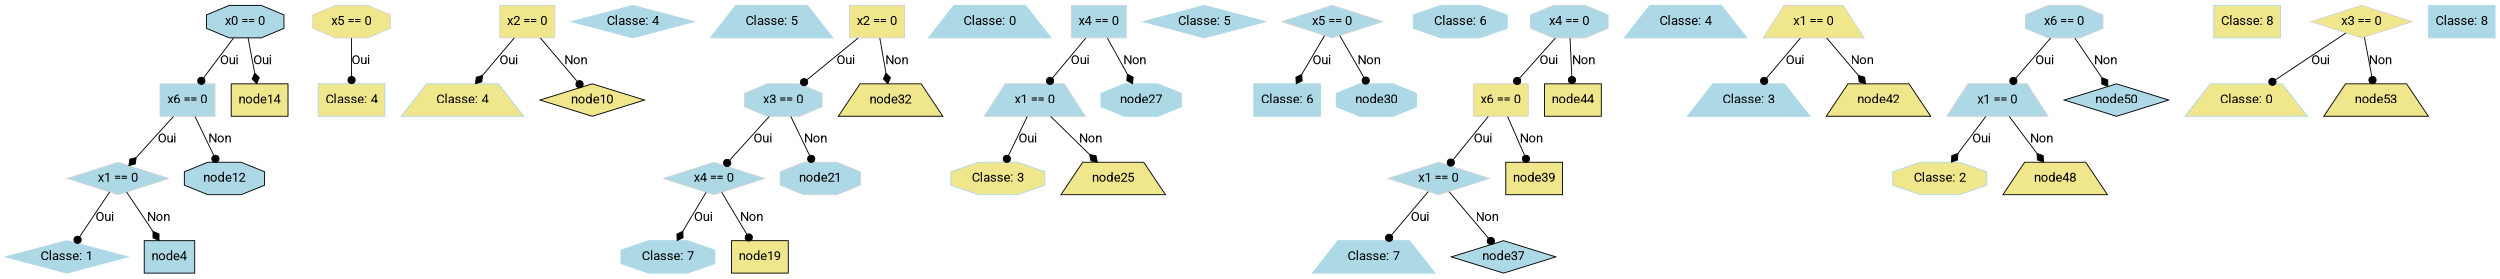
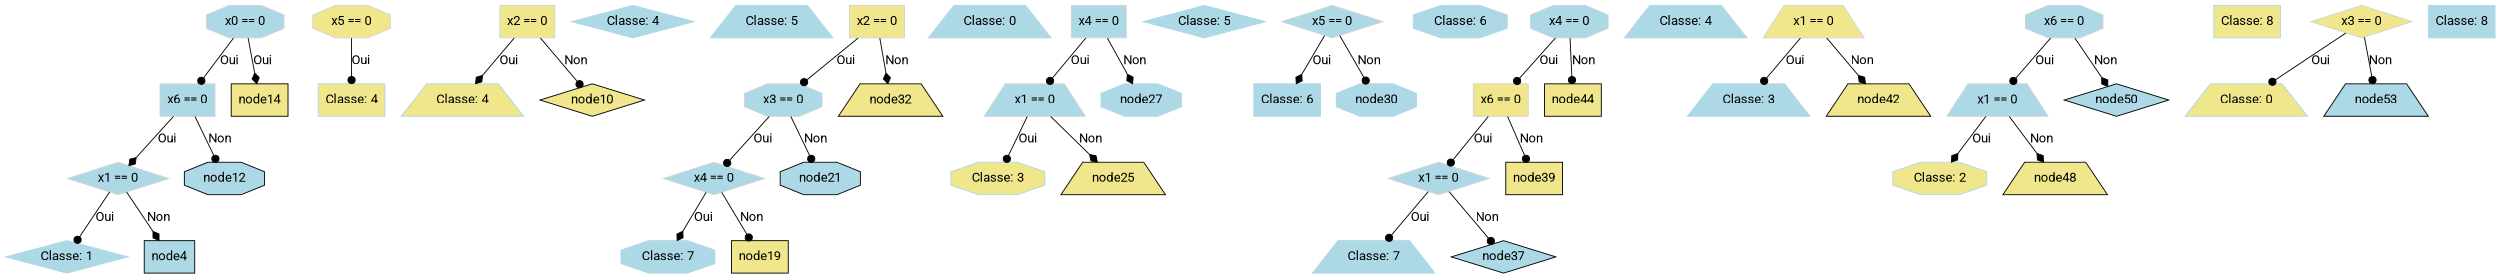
node "x0 == 0": color black -> lightgray
node "node53": fillcolor khaki -> lightblue
node "node21": color lightgray -> black
